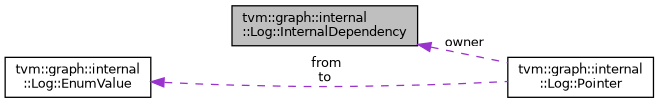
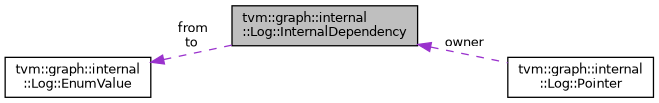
edge "tvm::graph::internal ::Log::Pointer" -> "tvm::graph::internal ::Log::EnumValue": now "tvm::graph::internal ::Log::InternalDependency" -> "tvm::graph::internal ::Log::EnumValue"
